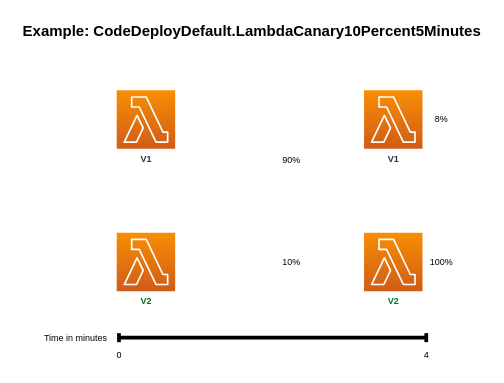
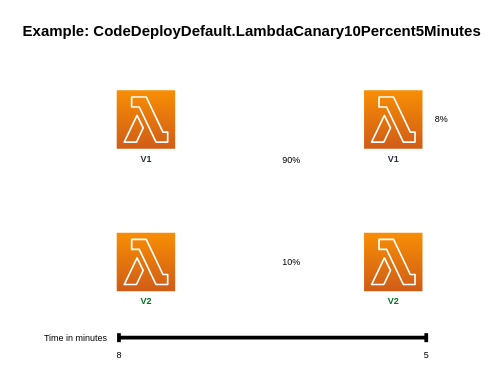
node "100%": removed
node "0": label "0" -> "8"
node "4": label "4" -> "5"
